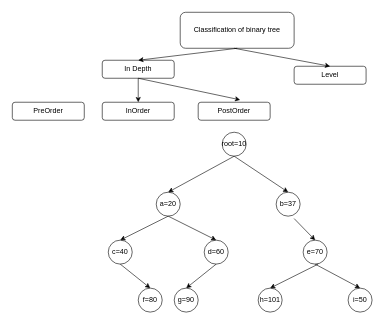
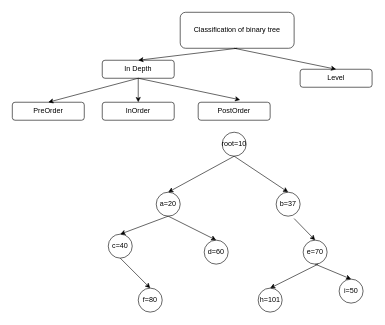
node "Level": moved (330, 75) -> (336, 78)
edge "In Depth" -> "PreOrder": added
node "c=40": moved (120, 252) -> (120, 246)
edge "d=60" -> "g=90": removed
node "g=90": removed
node "i=50": moved (360, 300) -> (351, 291)
